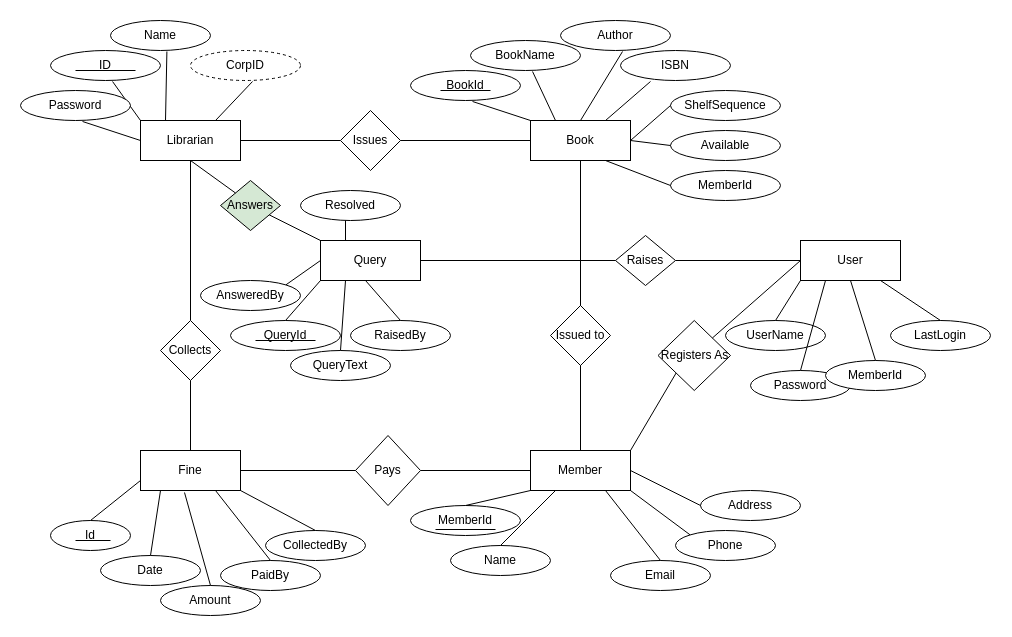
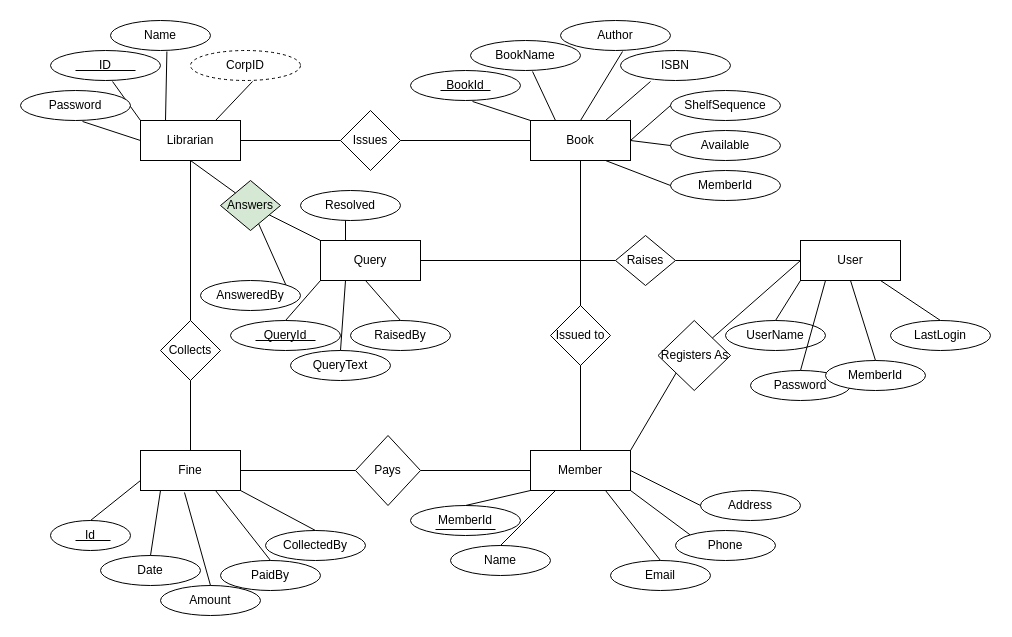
edge "Query" -- "AnsweredBy": now "Answers" -- "AnsweredBy"
